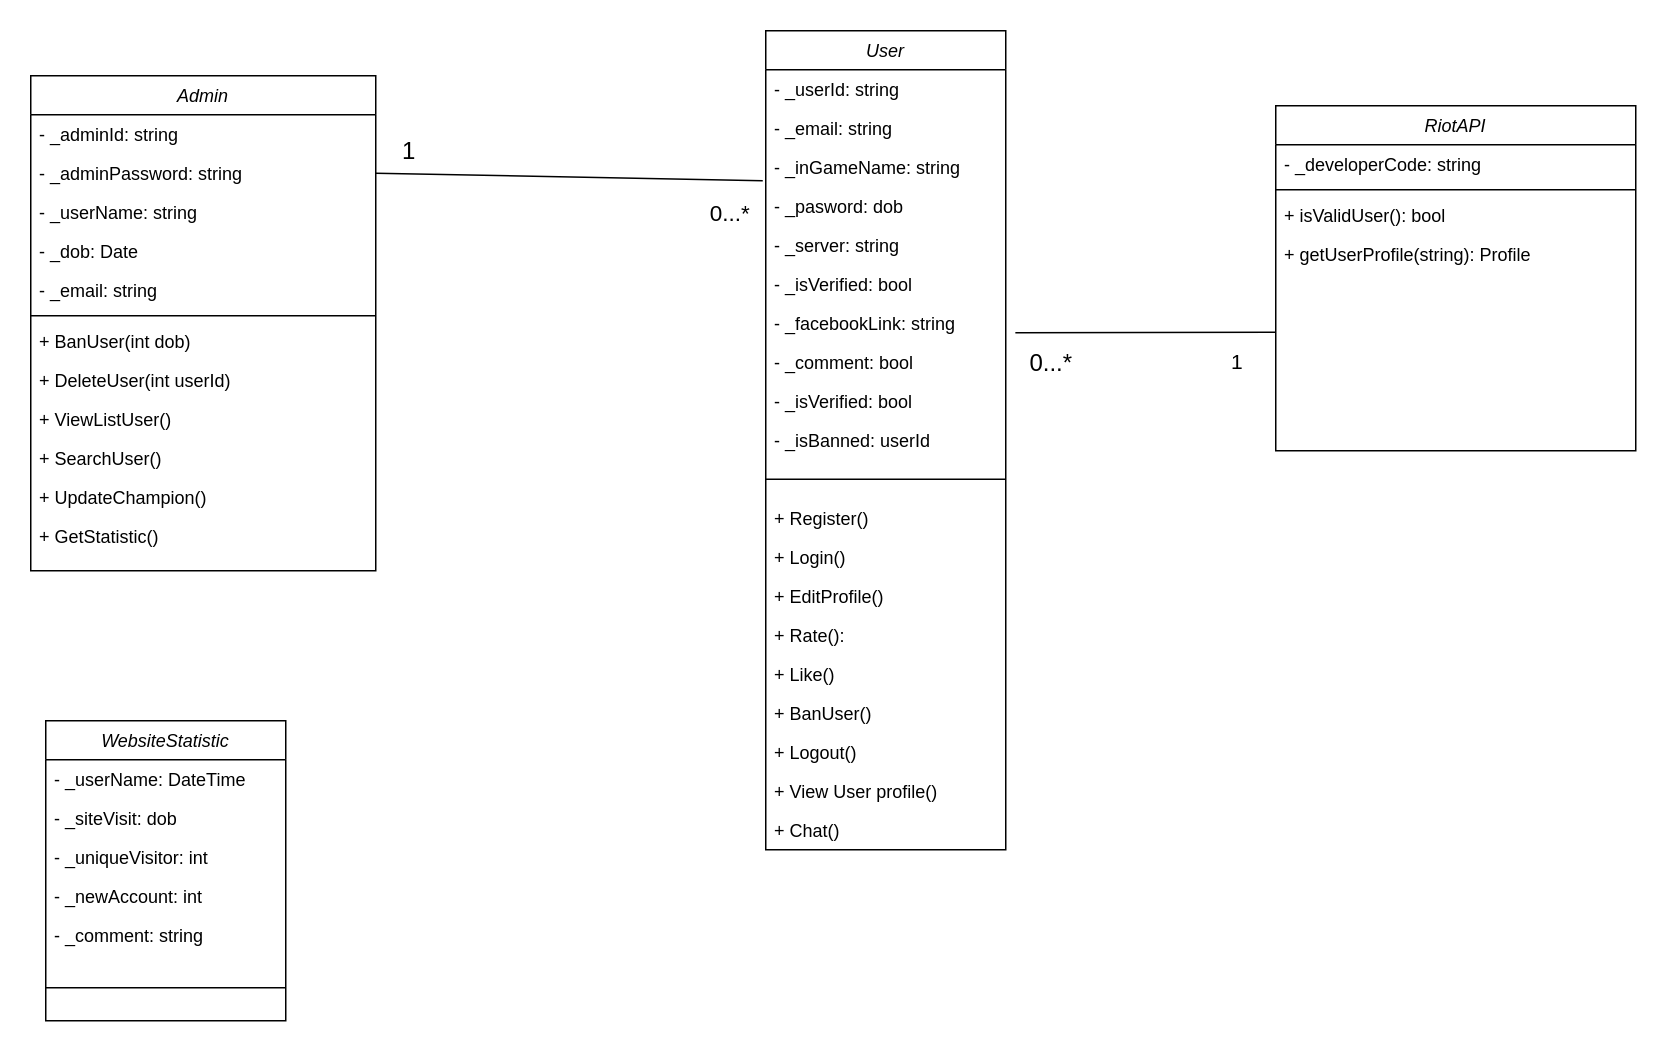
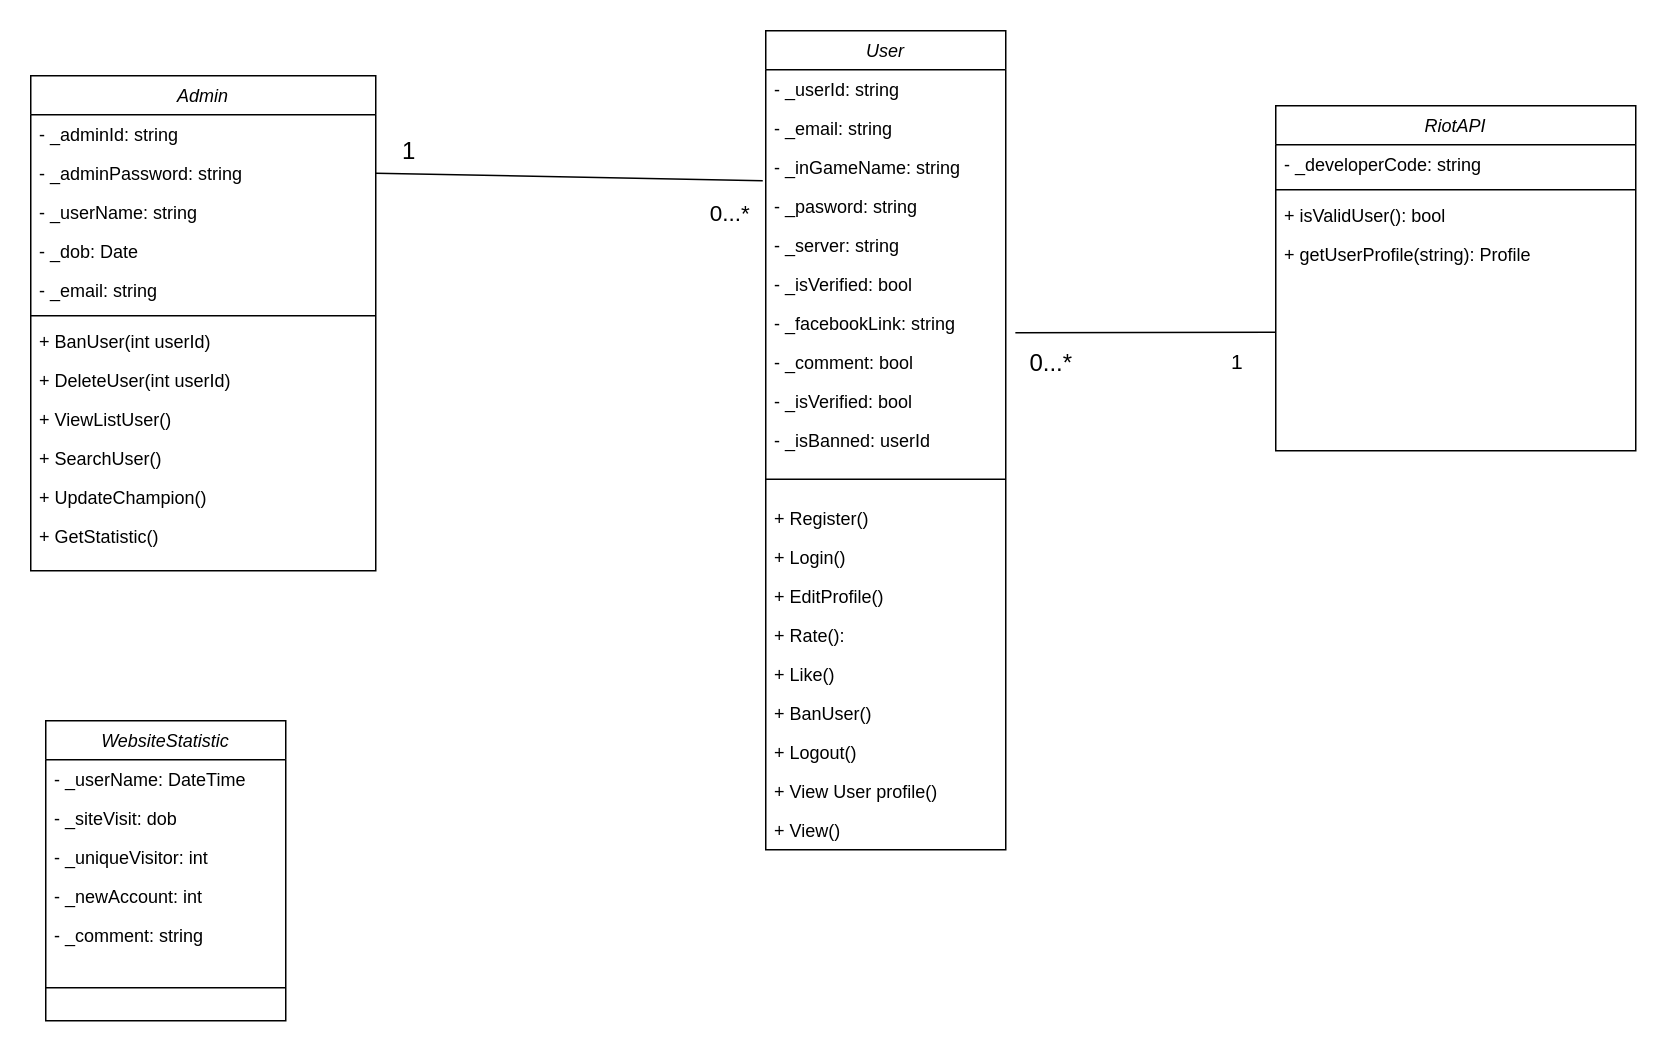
node "- _pasword: dob": label "- _pasword: dob" -> "- _pasword: string"
node "+ BanUser(int dob)": label "+ BanUser(int dob)" -> "+ BanUser(int userId)"
node "+ Chat()": label "+ Chat()" -> "+ View()"
